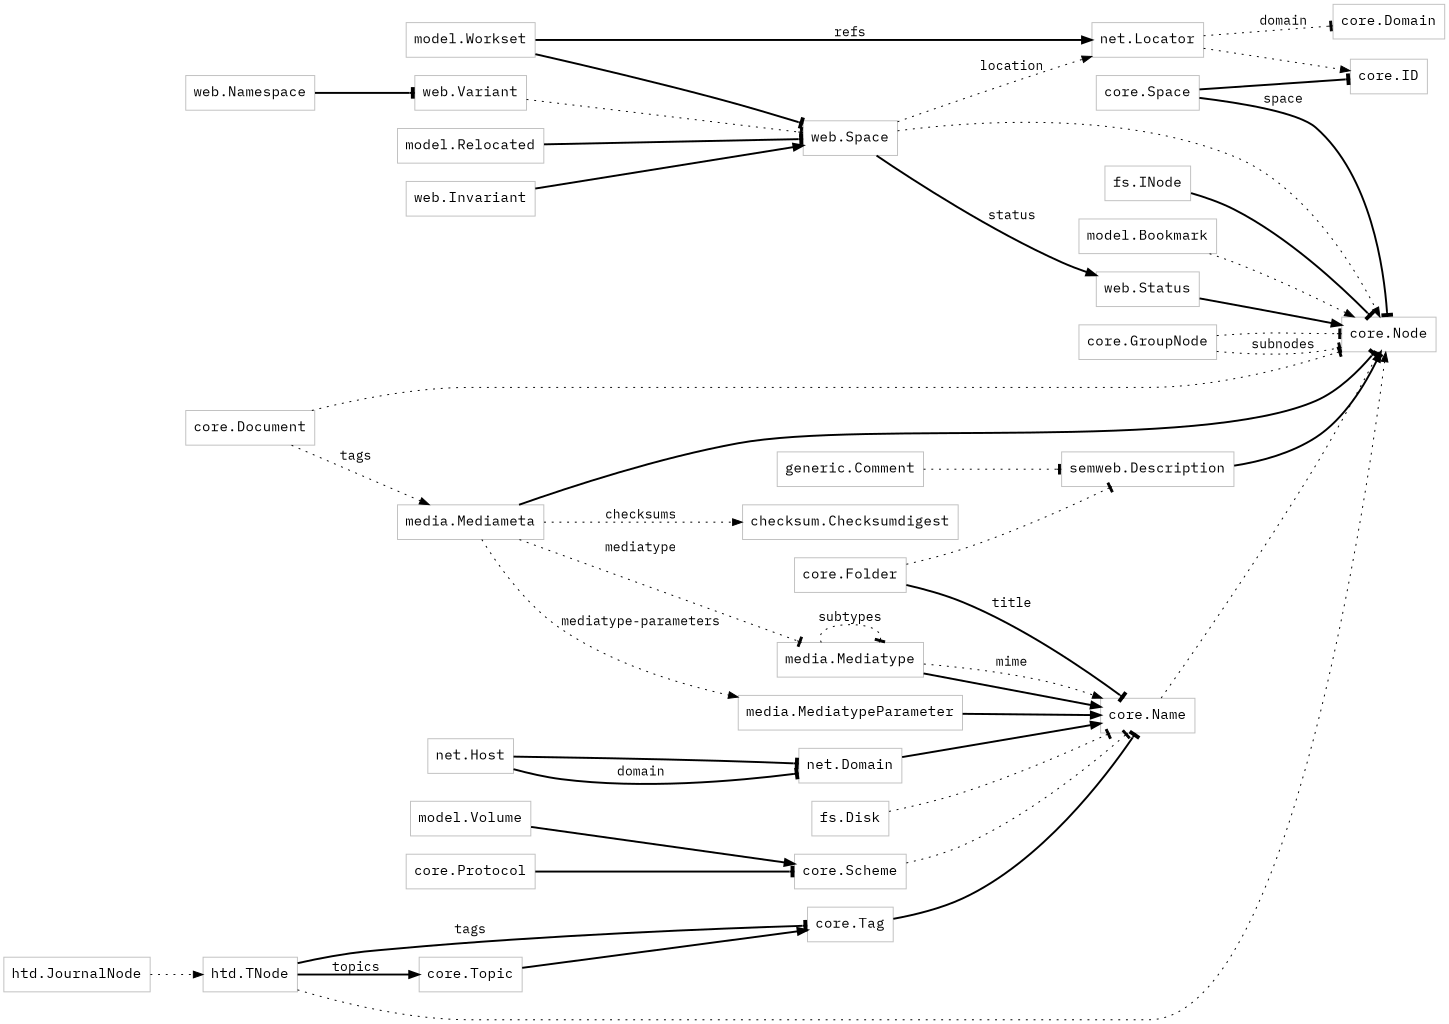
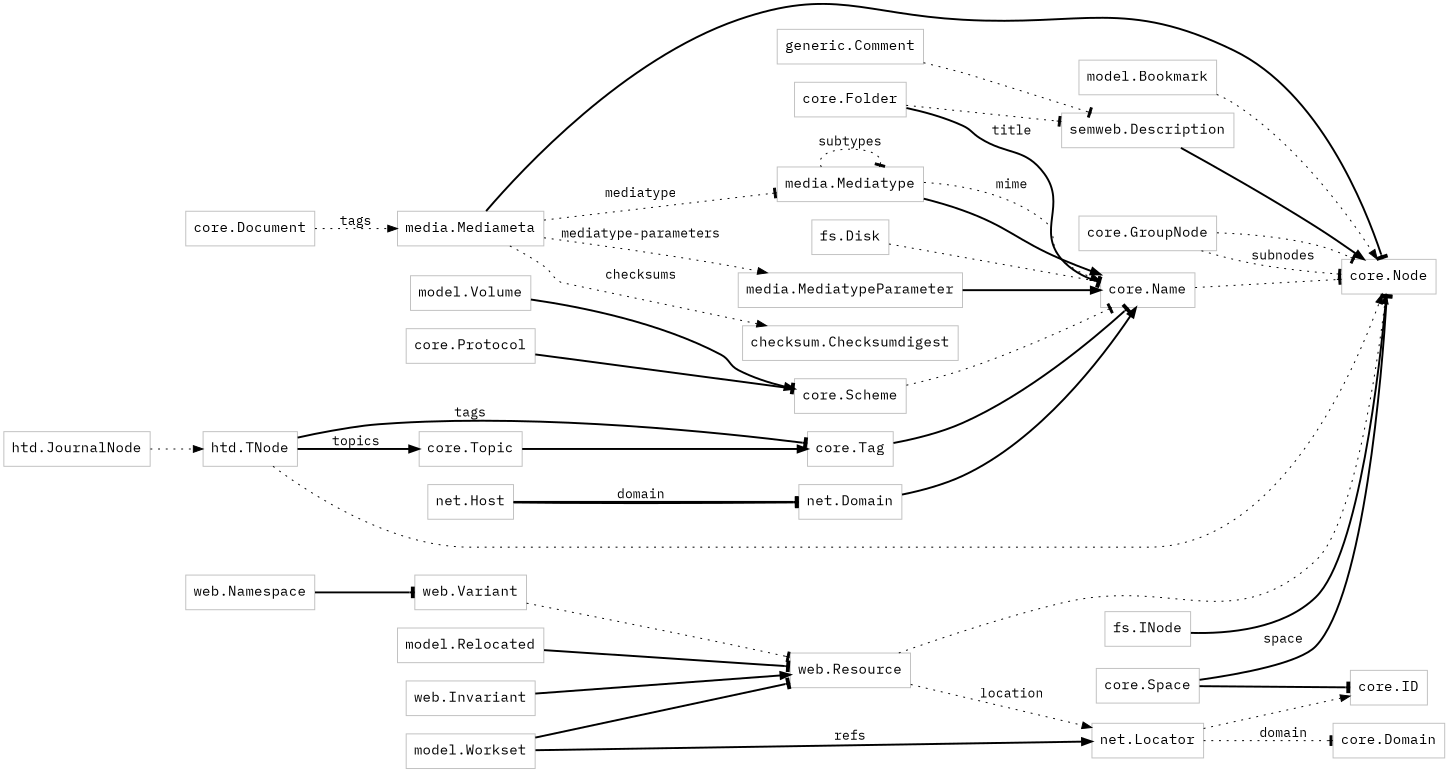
node "web.Space": label "web.Space" -> "web.Resource"
node "web.Status": removed
edge "core.Document" -> "core.Node": removed
